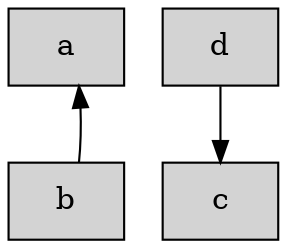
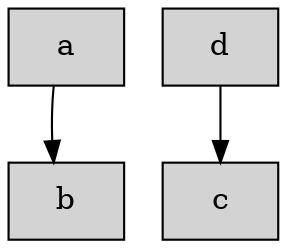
edge "b" -> "a": reversed
